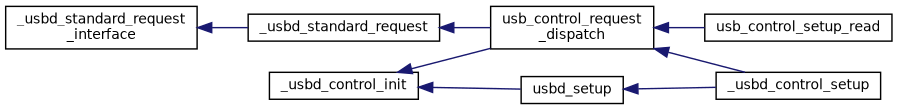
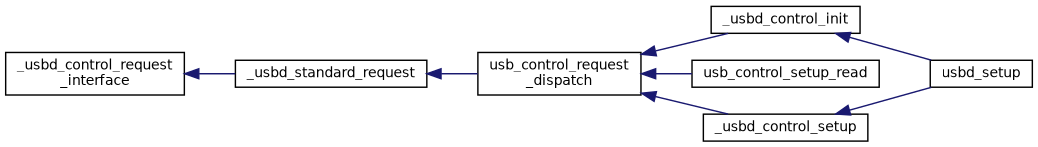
node "_usbd_standard_request _interface": label "_usbd_standard_request _interface" -> "_usbd_control_request _interface"
edge "usb_control_request _dispatch" -> "_usbd_control_init": reversed
edge "_usbd_control_setup" -> "usbd_setup": reversed
